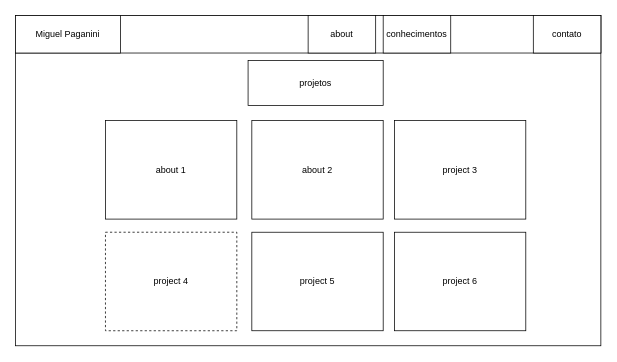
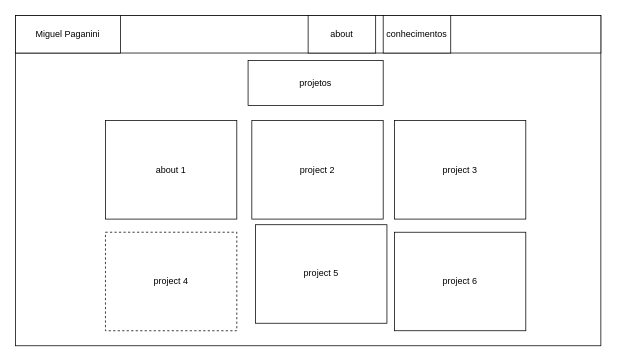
node "contato": removed
node "about 2": label "about 2" -> "project 2"
node "project 5": moved (317, 281) -> (321, 274)
